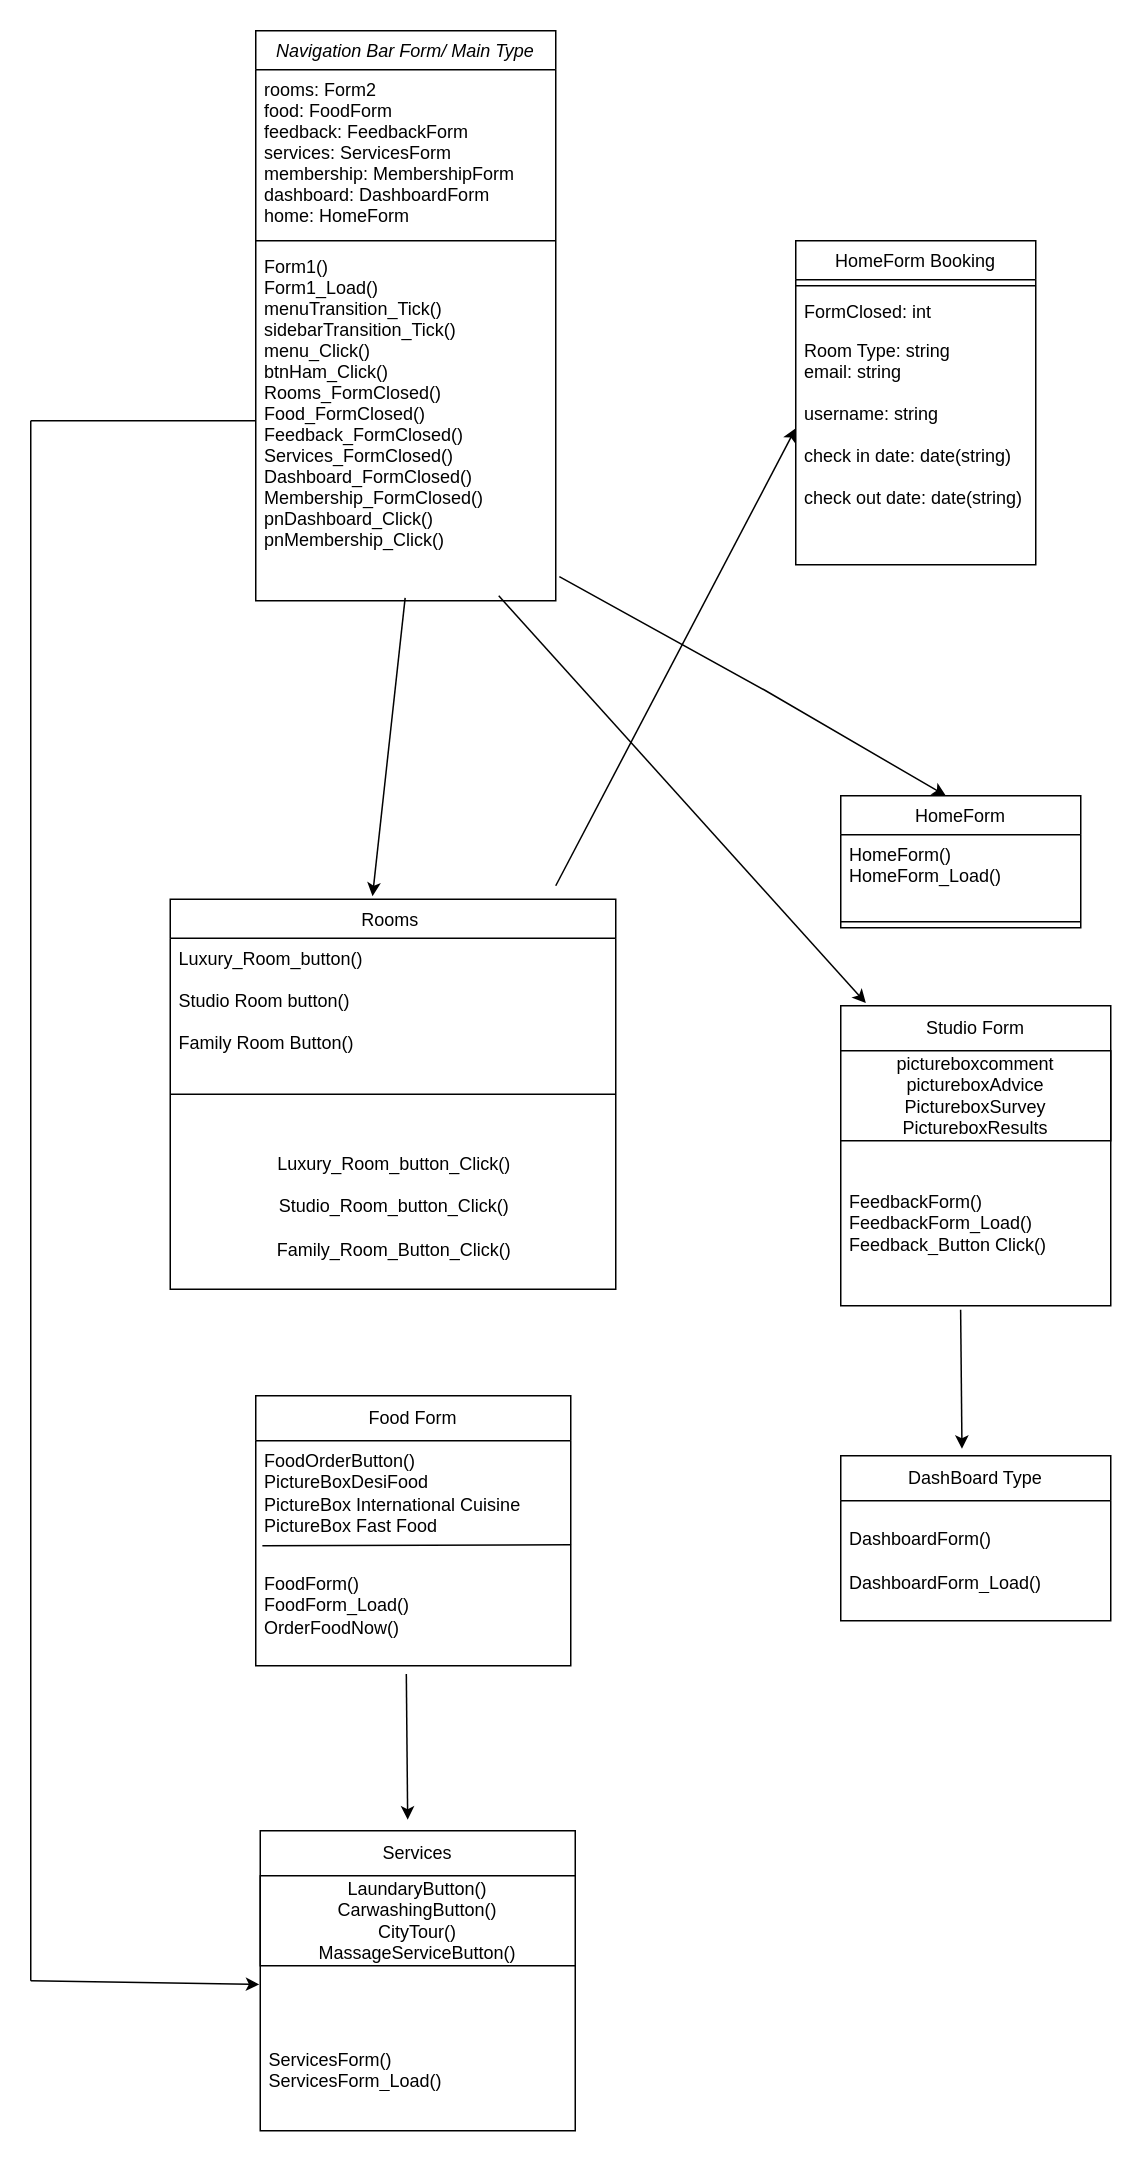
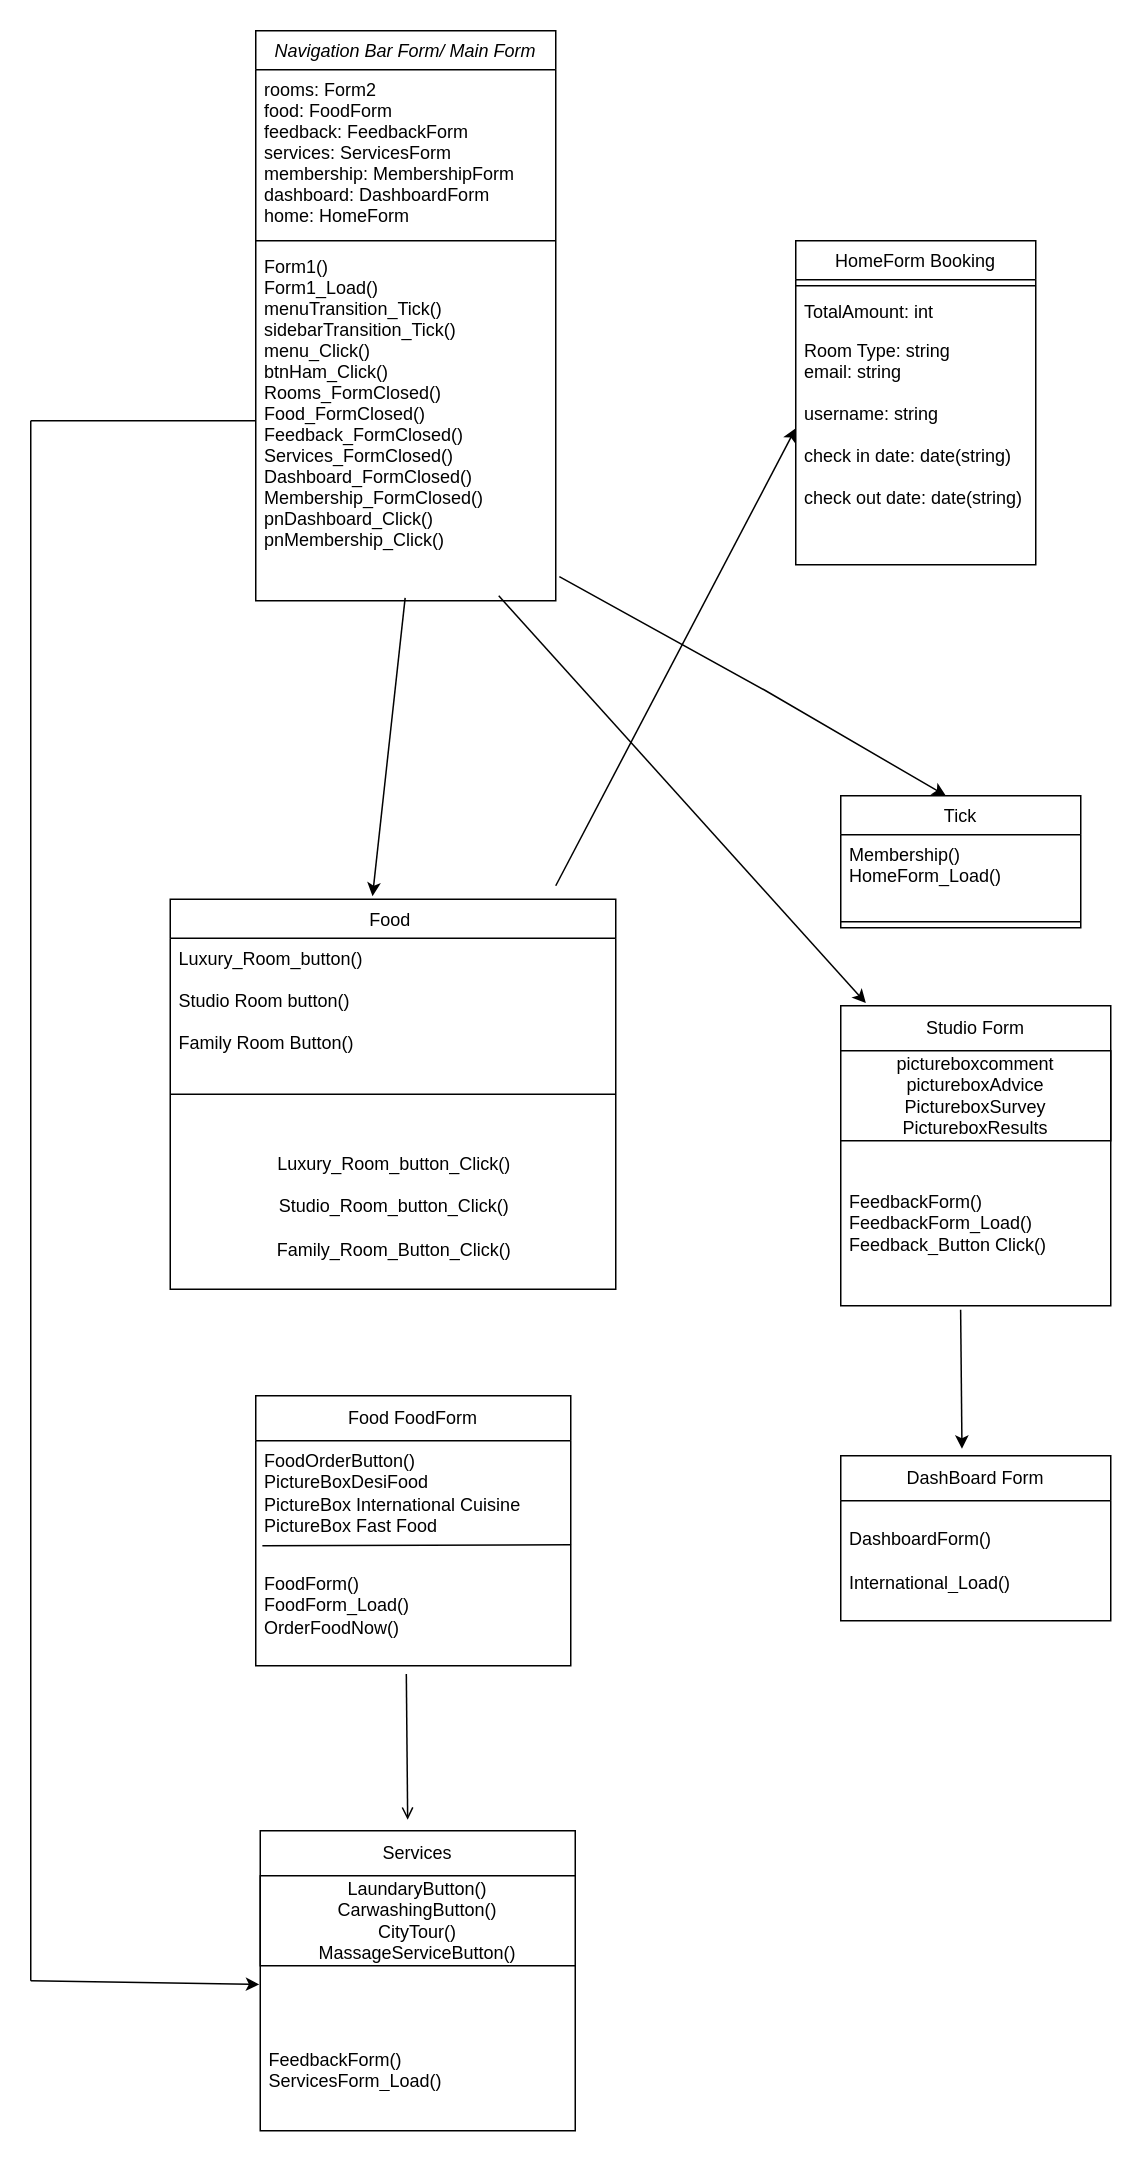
node "Navigation Bar Form/ Main Type": label "Navigation Bar Form/ Main Type" -> "Navigation Bar Form/ Main Form"
node "FormClosed: int": label "FormClosed: int" -> "TotalAmount: int"
node "HomeForm": label "HomeForm" -> "Tick"
node "HomeForm() HomeForm_Load()": label "HomeForm() HomeForm_Load()" -> "Membership() HomeForm_Load()"
node "Rooms": label "Rooms" -> "Food"
node "Food Form": label "Food Form" -> "Food FoodForm"
node "DashBoard Type": label "DashBoard Type" -> "DashBoard Form"
node "DashboardForm() DashboardForm_Load()": label "DashboardForm() DashboardForm_Load()" -> "DashboardForm() International_Load()"
edge "FoodForm() FoodForm_Load() OrderFoodNow()" -> "Services": arrowhead classic -> open
node "ServicesForm() ServicesForm_Load()": label "ServicesForm() ServicesForm_Load()" -> "FeedbackForm() ServicesForm_Load()"
